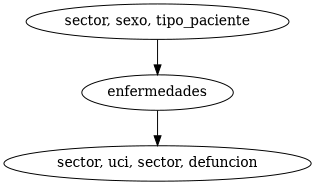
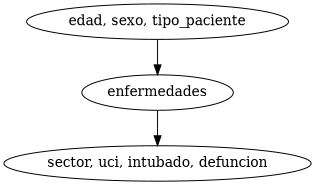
node "sector, sexo, tipo_paciente": label "sector, sexo, tipo_paciente" -> "edad, sexo, tipo_paciente"
node "sector, uci, sector, defuncion": label "sector, uci, sector, defuncion" -> "sector, uci, intubado, defuncion"
